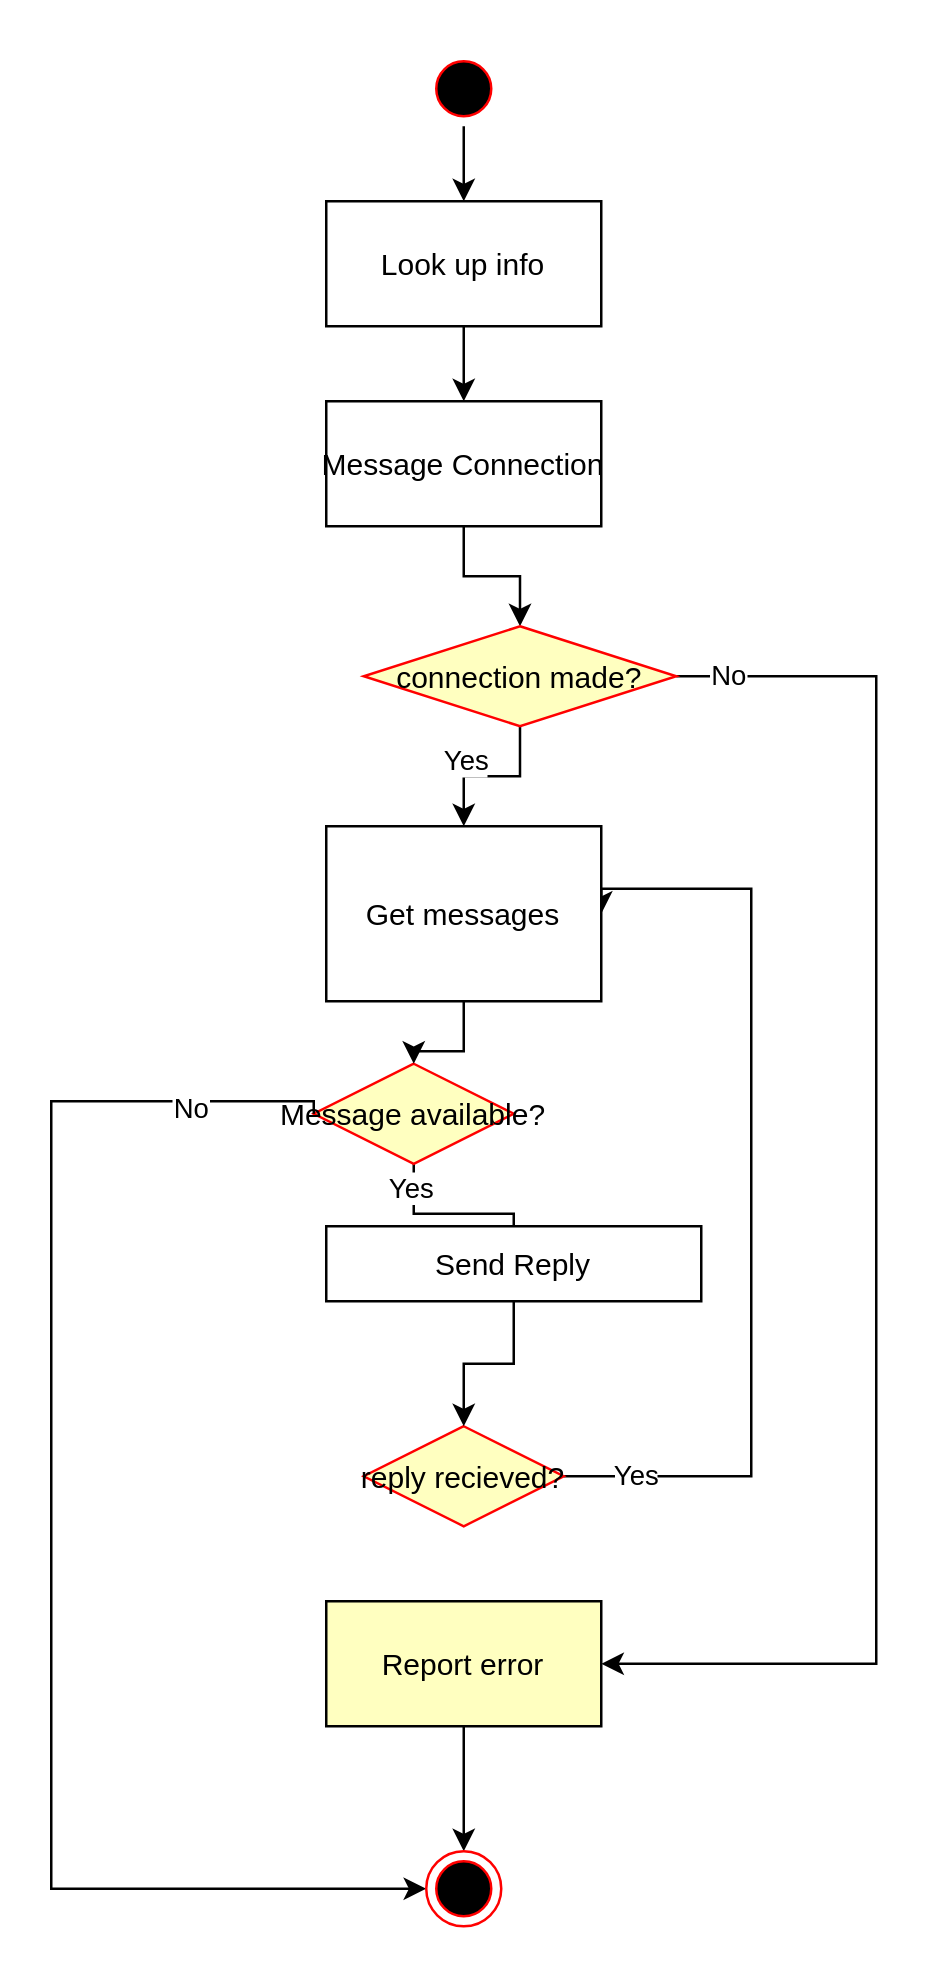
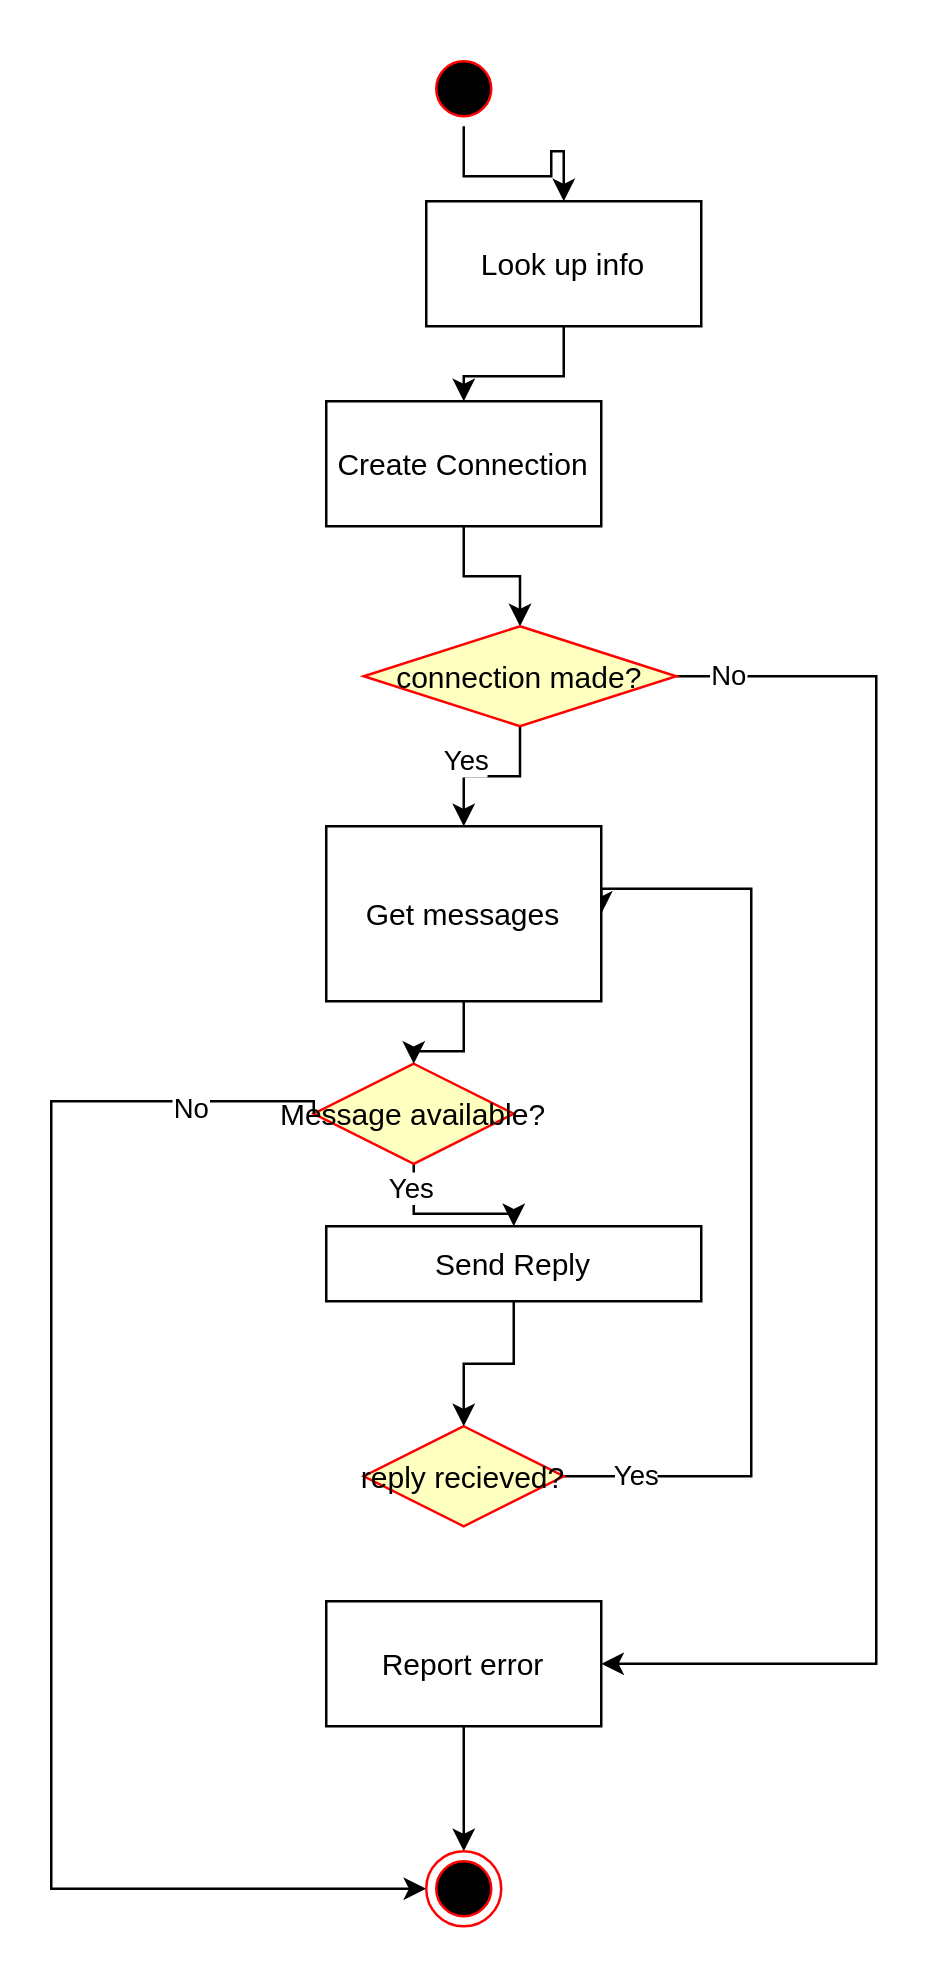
node "Look up info": moved (464, 264) -> (564, 264)
node "Message Connection": label "Message Connection" -> "Create Connection"
edge "Message available?" -- "Send Reply": arrowhead none -> classic
node "Report error": fillcolor #ffffc0 -> #ffffff
